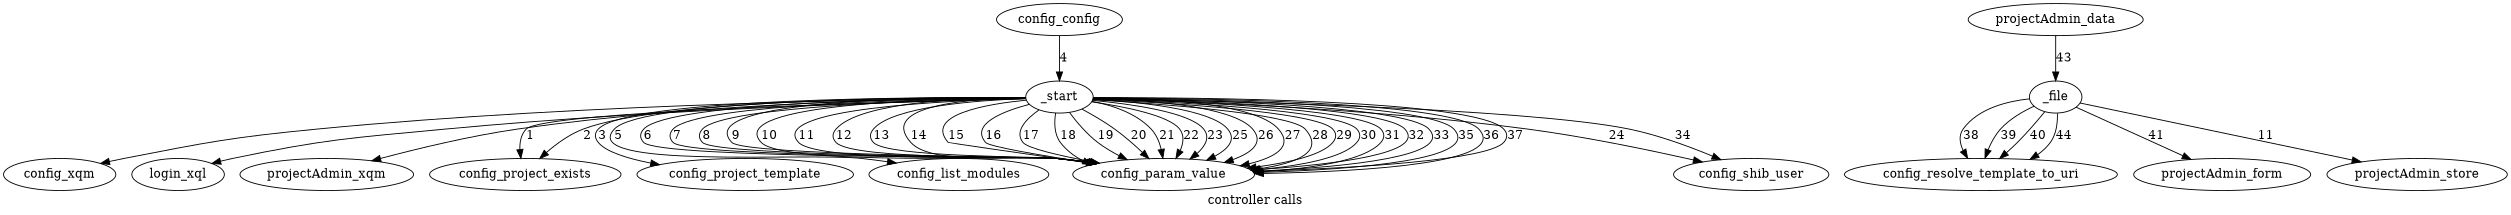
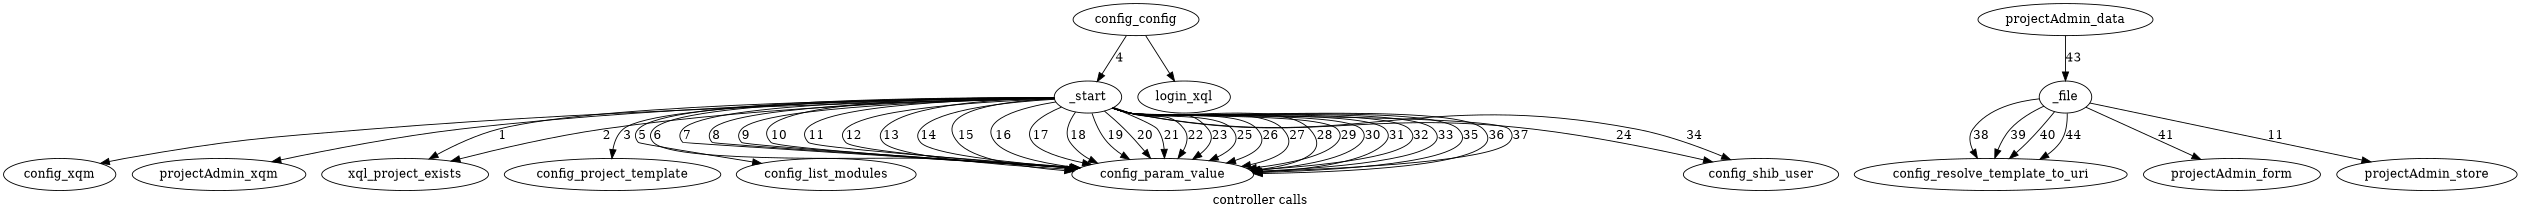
edge "_start" -> "login_xql": now "config_config" -> "login_xql"
node "config_project_exists": label "config_project_exists" -> "xql_project_exists"
